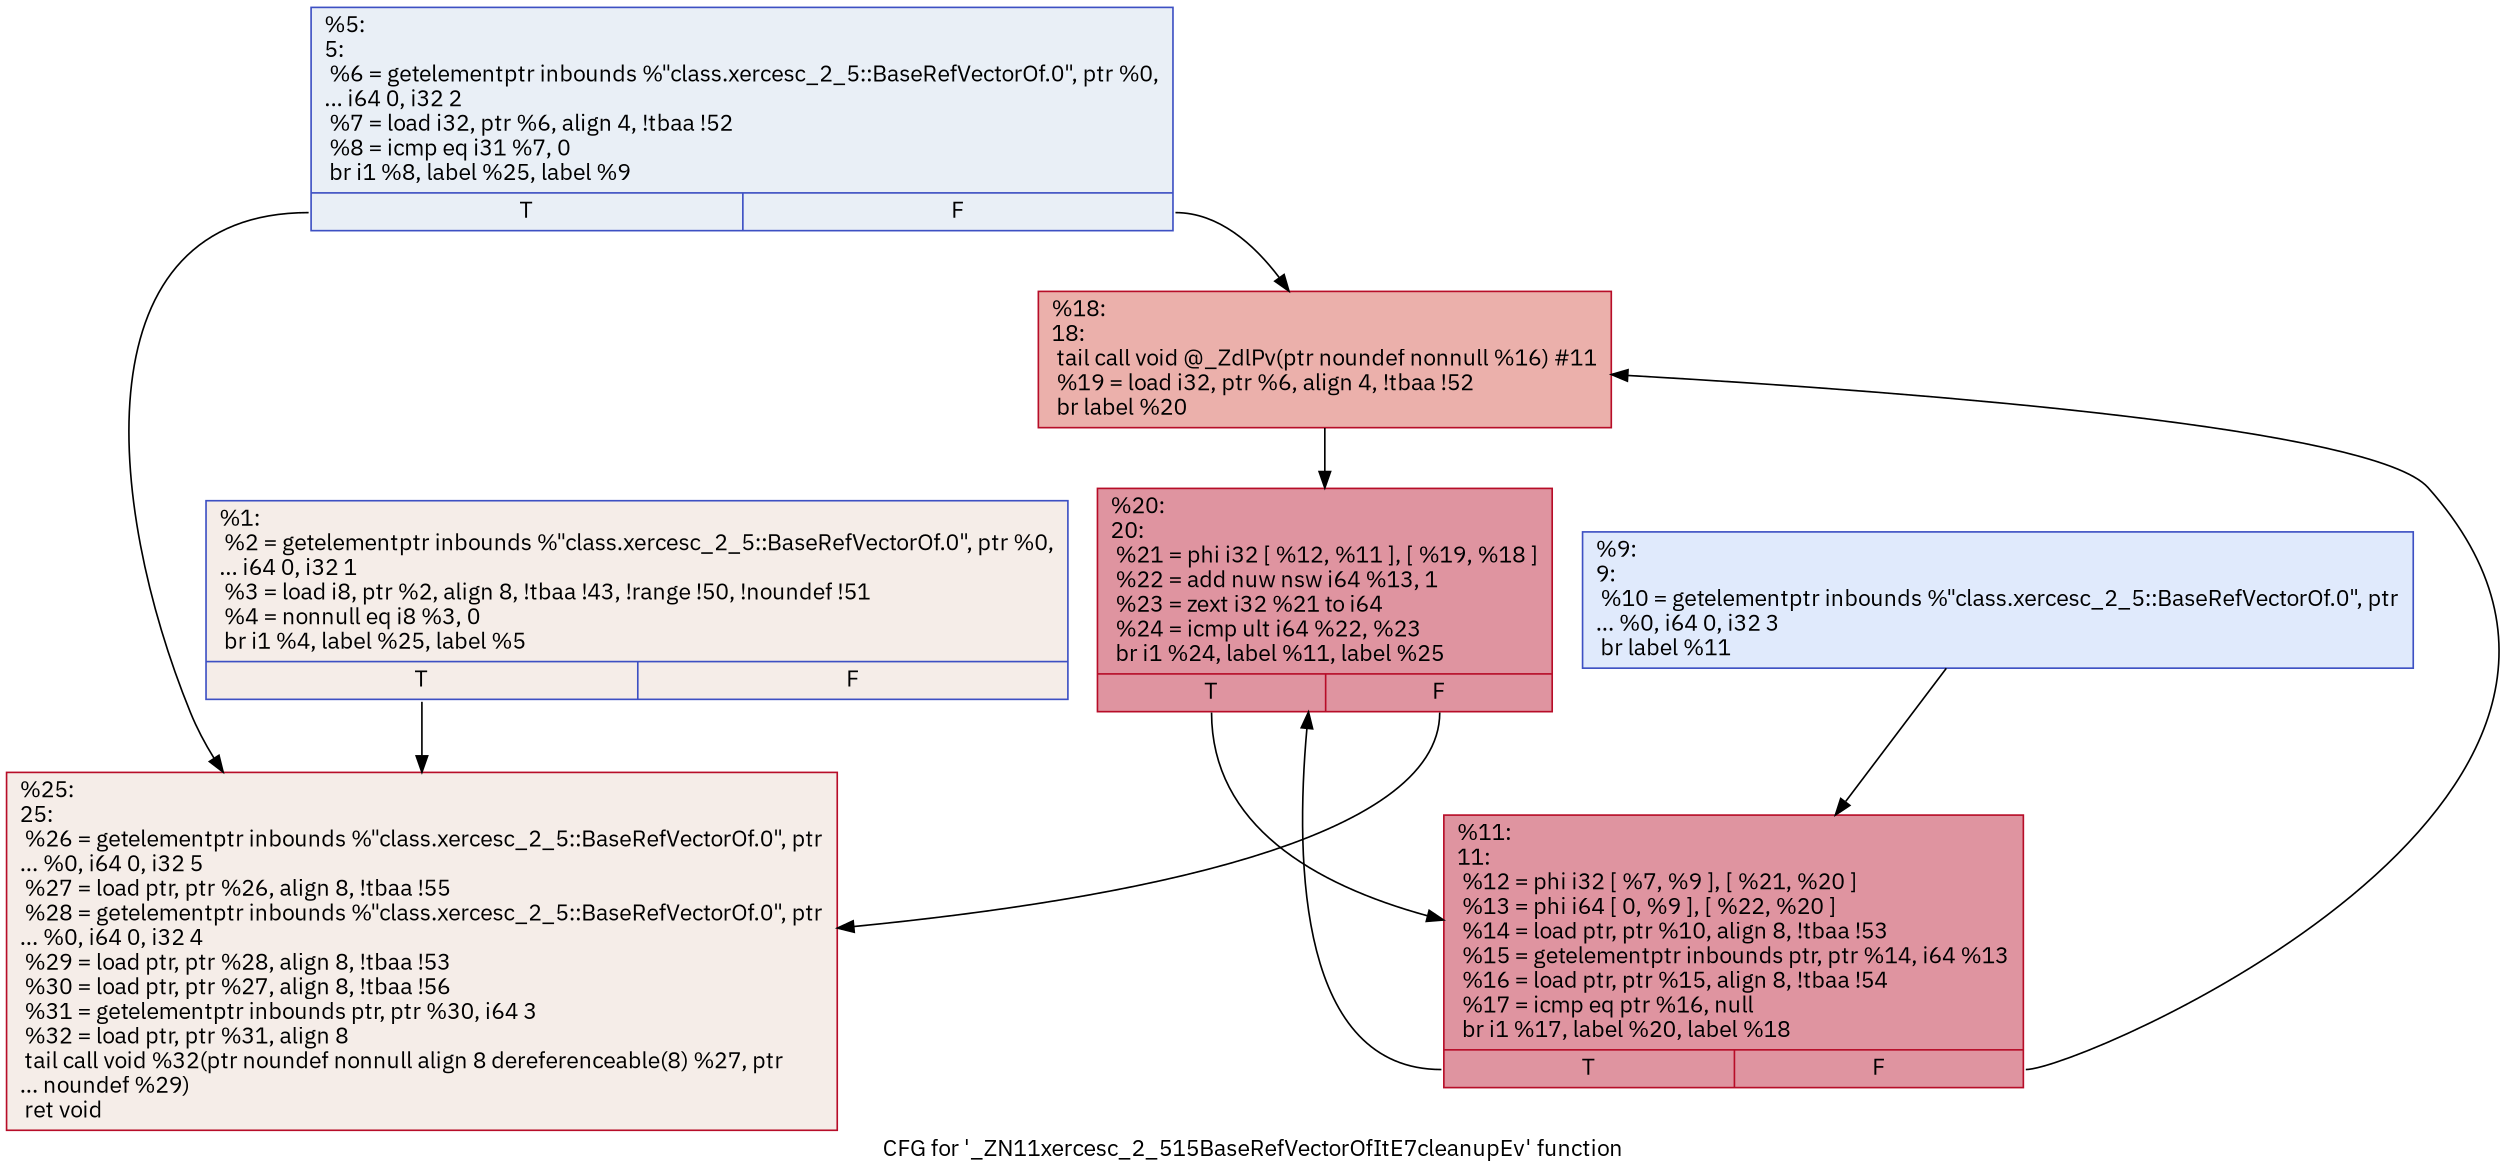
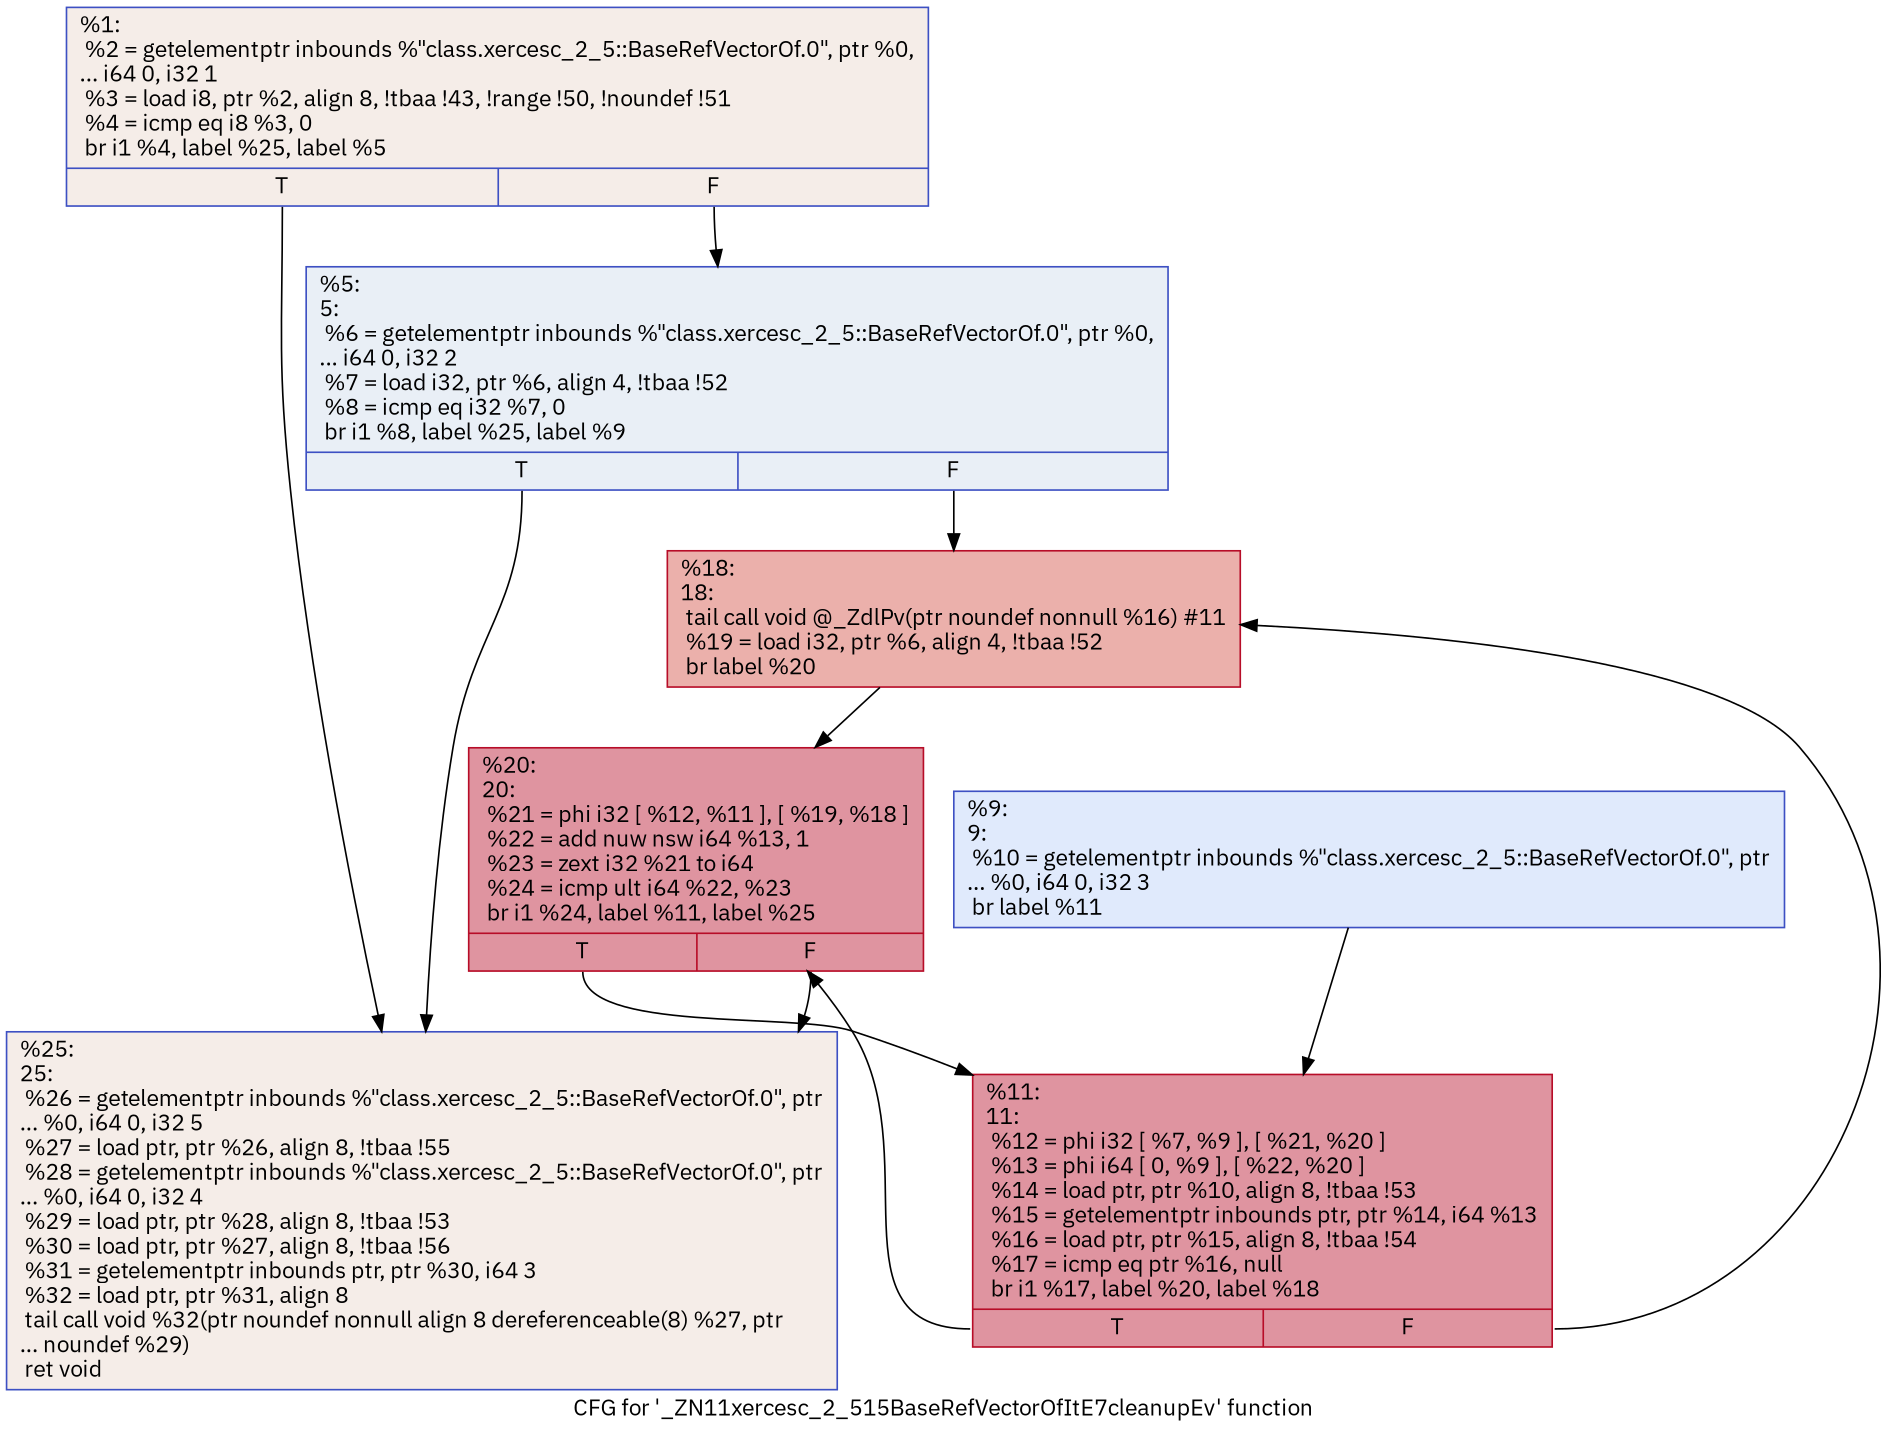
node "%5:": text "%8 = icmp eq i31 %7, 0" -> "%8 = icmp eq i32 %7, 0"
edge "%1:" -> "%5:": added
node "%1:": text "%4 = nonnull eq i8 %3, 0" -> "%4 = icmp eq i8 %3, 0"
node "%25:": color #b70d28ff -> #3d50c3ff
